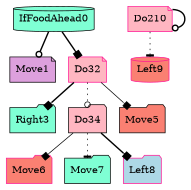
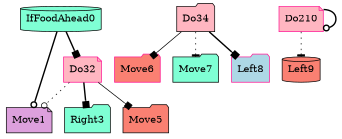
node "Left9": color deeppink -> black
edge "Do32" -> "Do34": now "Do32" -> "Move1"
